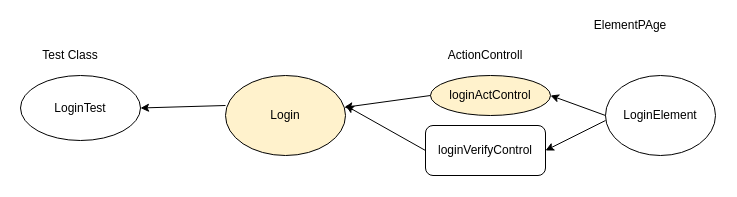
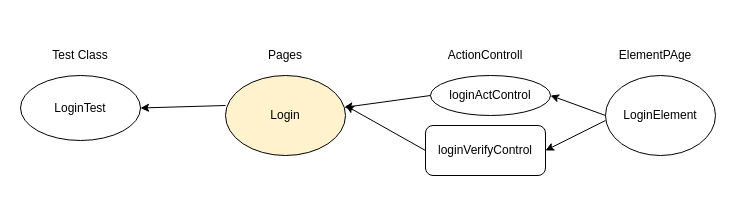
node "ElementPAge": moved (631, 26) -> (656, 56)
node "Test Class": moved (71, 56) -> (81, 56)
node "Pages": added
node "loginActControl": fillcolor #fff2cc -> #ffffff
